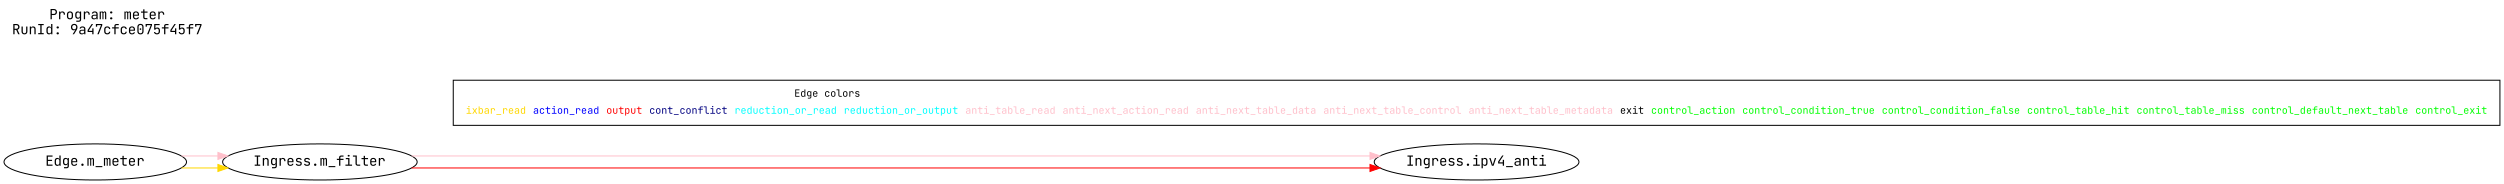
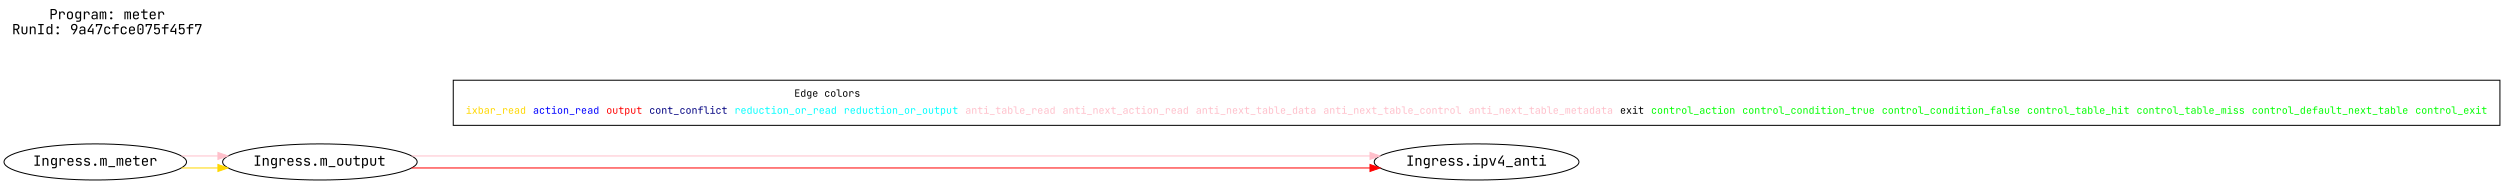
node "Edge.m_meter": label "Edge.m_meter" -> "Ingress.m_meter"
node "Ingress.m_filter": label "Ingress.m_filter" -> "Ingress.m_output"
